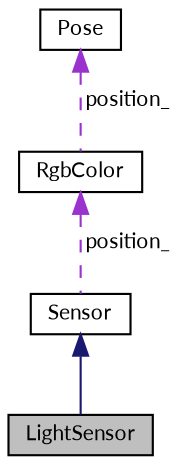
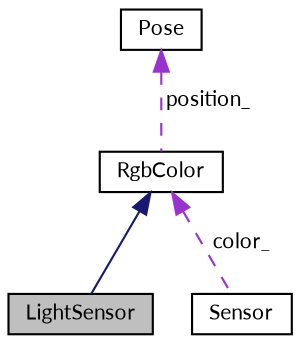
edge "Sensor" -> "RgbColor": label " position_" -> " color_"
edge "LightSensor" -> "Sensor": now "LightSensor" -> "RgbColor"
